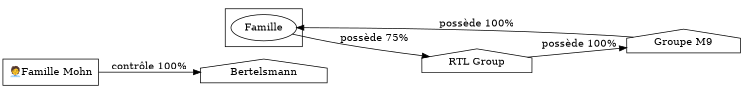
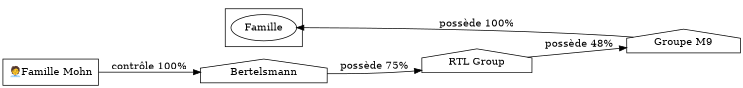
edge "RTL Group" -> "Groupe M9": label "possède 100%" -> "possède 48%"
edge "Famille" -> "RTL Group": now "Bertelsmann" -> "RTL Group"
